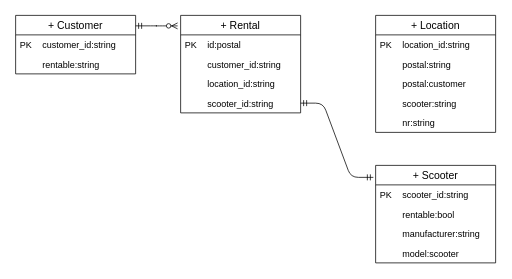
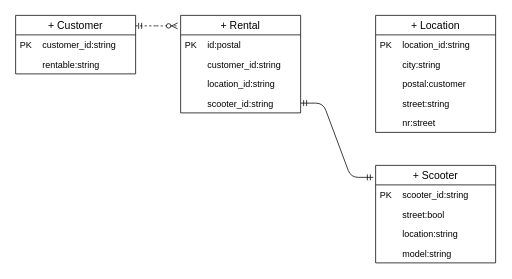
edge "+ Customer" -- "+ Rental": style solid -> dashed
node "postal:string": label "postal:string" -> "city:string"
node "scooter:string": label "scooter:string" -> "street:string"
node "nr:string": label "nr:string" -> "nr:street"
node "rentable:bool": label "rentable:bool" -> "street:bool"
node "manufacturer:string": label "manufacturer:string" -> "location:string"
node "model:scooter": label "model:scooter" -> "model:string"
